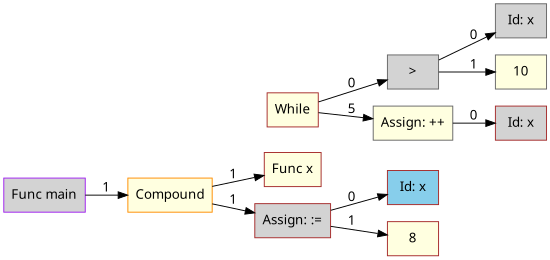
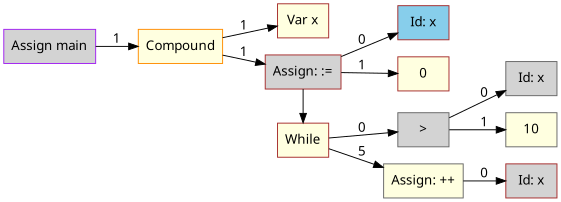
edge "Assign: :=" -> "While": added
node "Func x": label "Func x" -> "Var x"
node "Func main": label "Func main" -> "Assign main"
node "8": label "8" -> "0"
